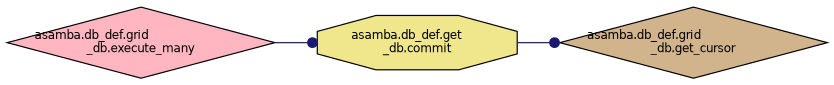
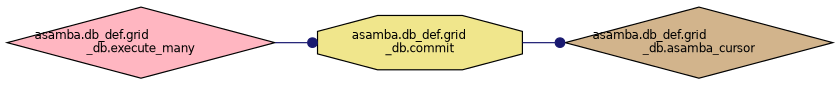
node "asamba.db_def.get _db.commit": label "asamba.db_def.get _db.commit" -> "asamba.db_def.grid _db.commit"
node "asamba.db_def.grid _db.get_cursor": label "asamba.db_def.grid _db.get_cursor" -> "asamba.db_def.grid _db.asamba_cursor"
